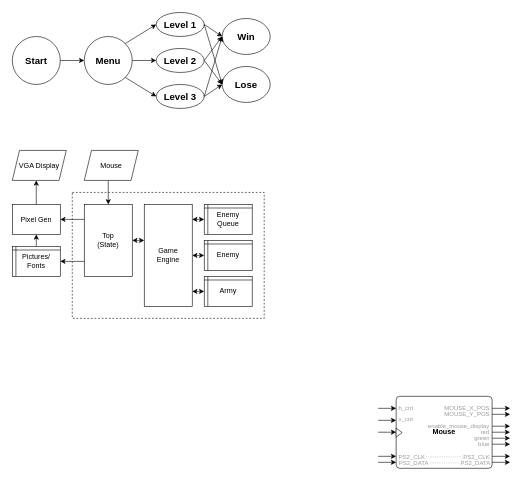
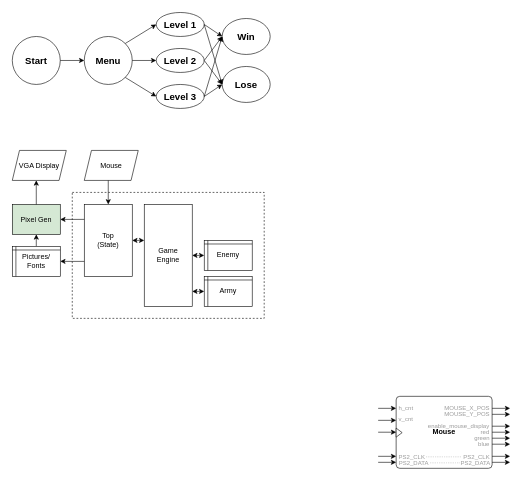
node "Pixel Gen": fillcolor #ffffff -> #d5e8d4
edge "Enemy Queue" -- "Game Engine": removed
node "Enemy Queue": removed
